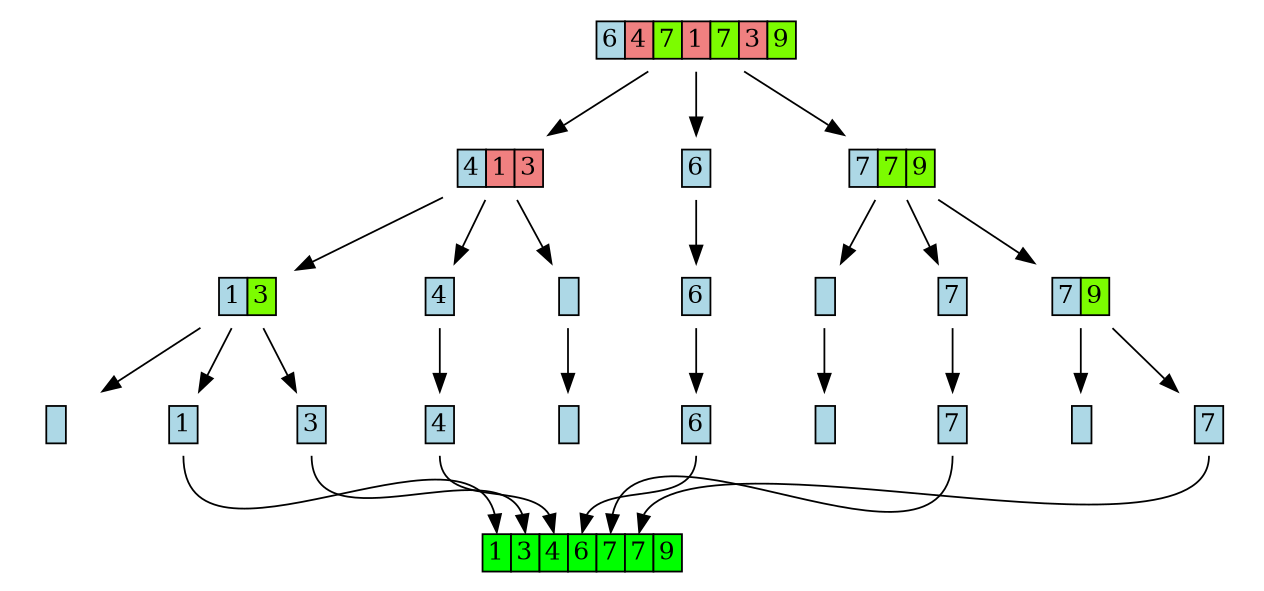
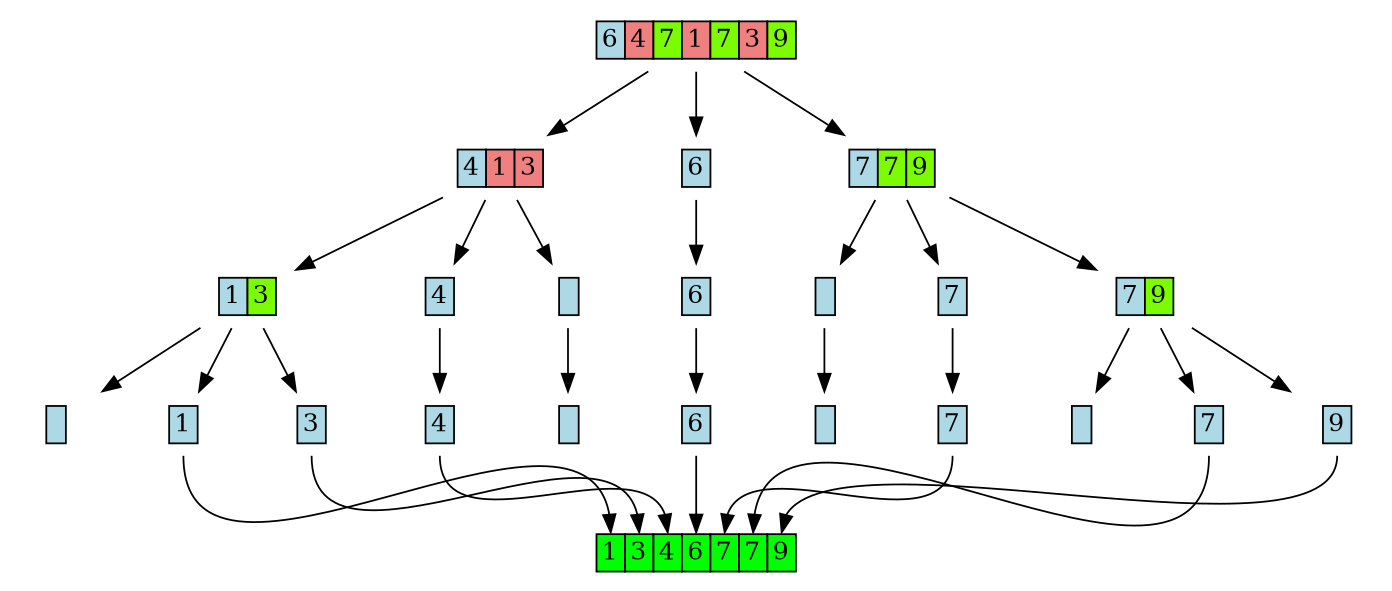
node "9": added
